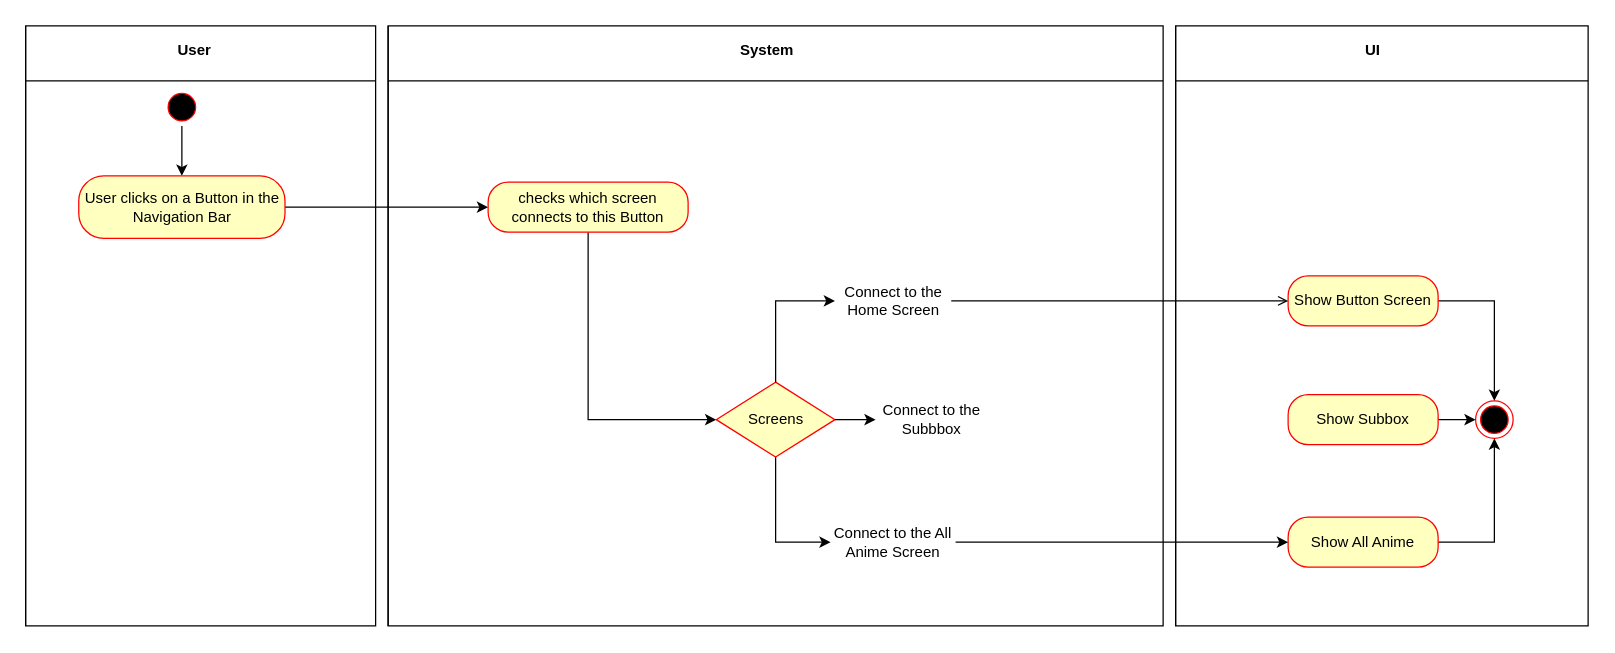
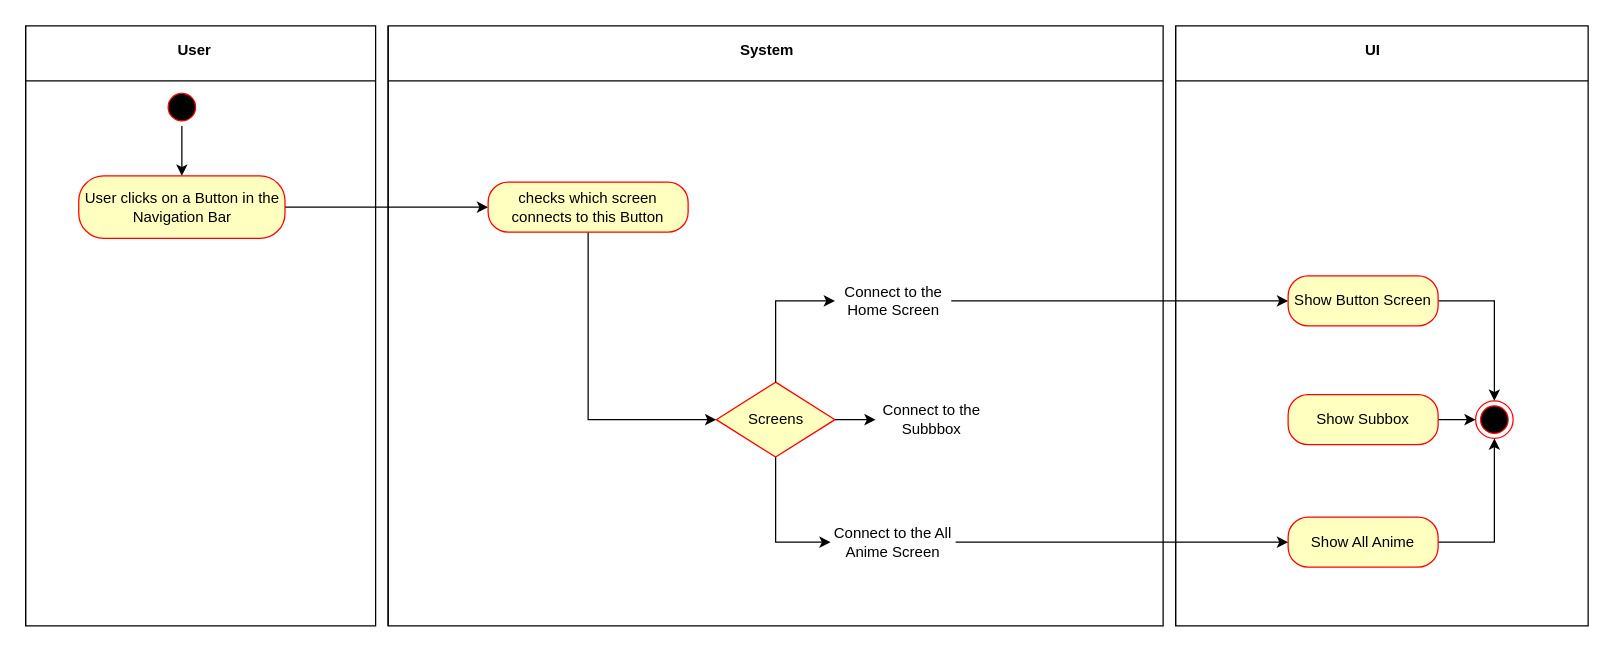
edge "Connect to the Home Screen" -> "Show Button Screen": arrowhead open -> classic
